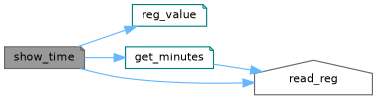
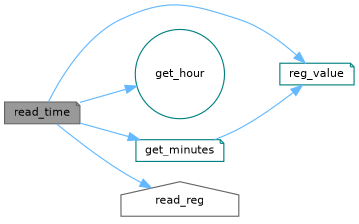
node "show_time": label "show_time" -> "read_time"
edge "get_minutes" -> "read_reg": now "get_minutes" -> "reg_value"
node "get_hour": added
